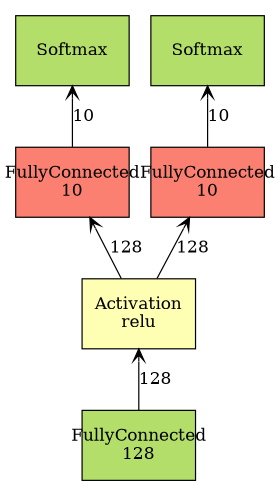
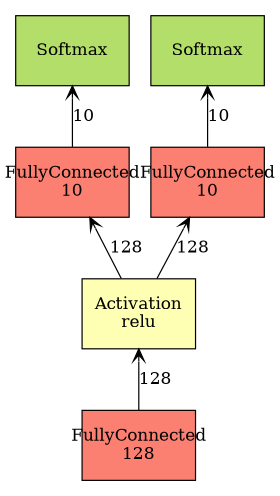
node "FullyConnected 128": fillcolor #b3de69 -> #fb8072
